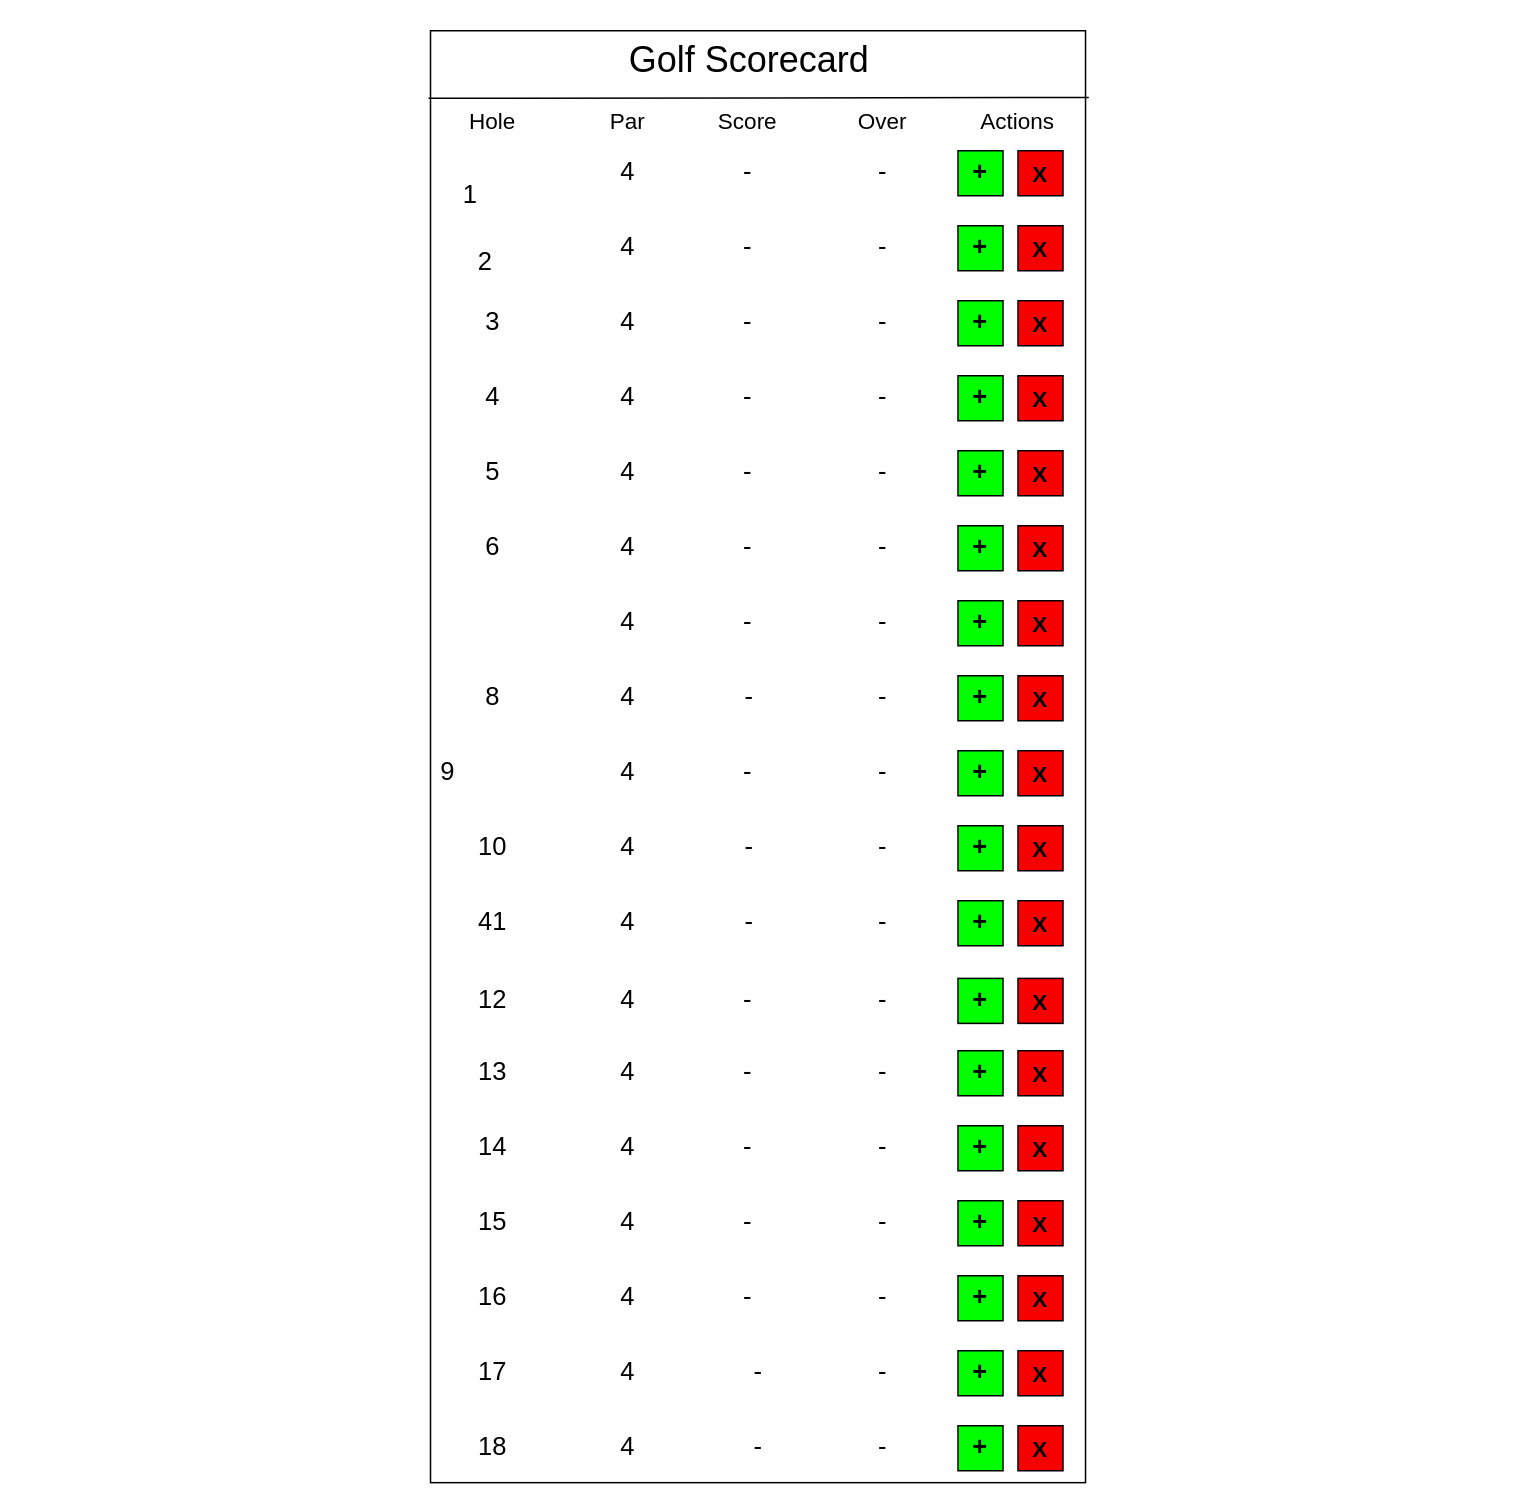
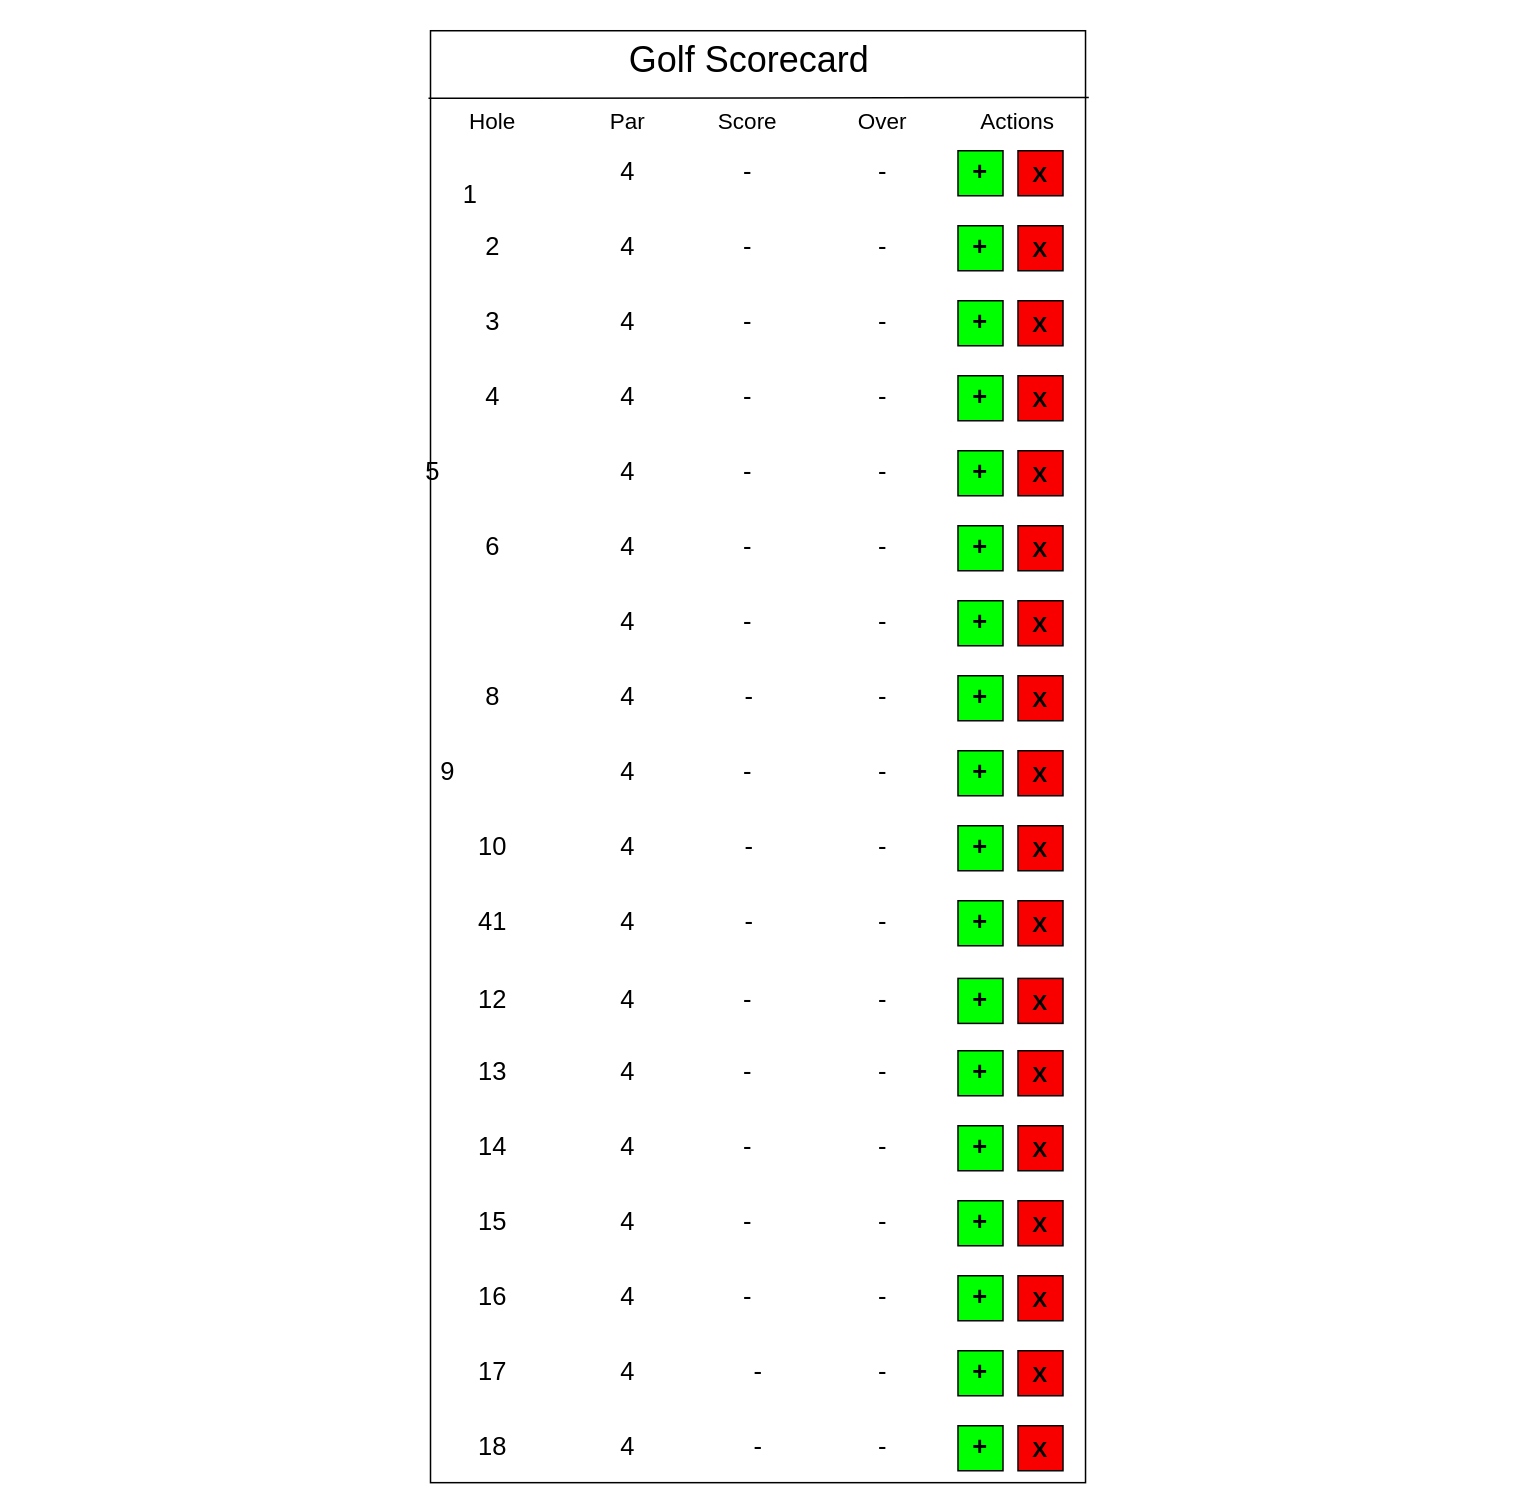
node "2": moved (485, 263) -> (493, 248)
node "5": moved (493, 473) -> (433, 473)
